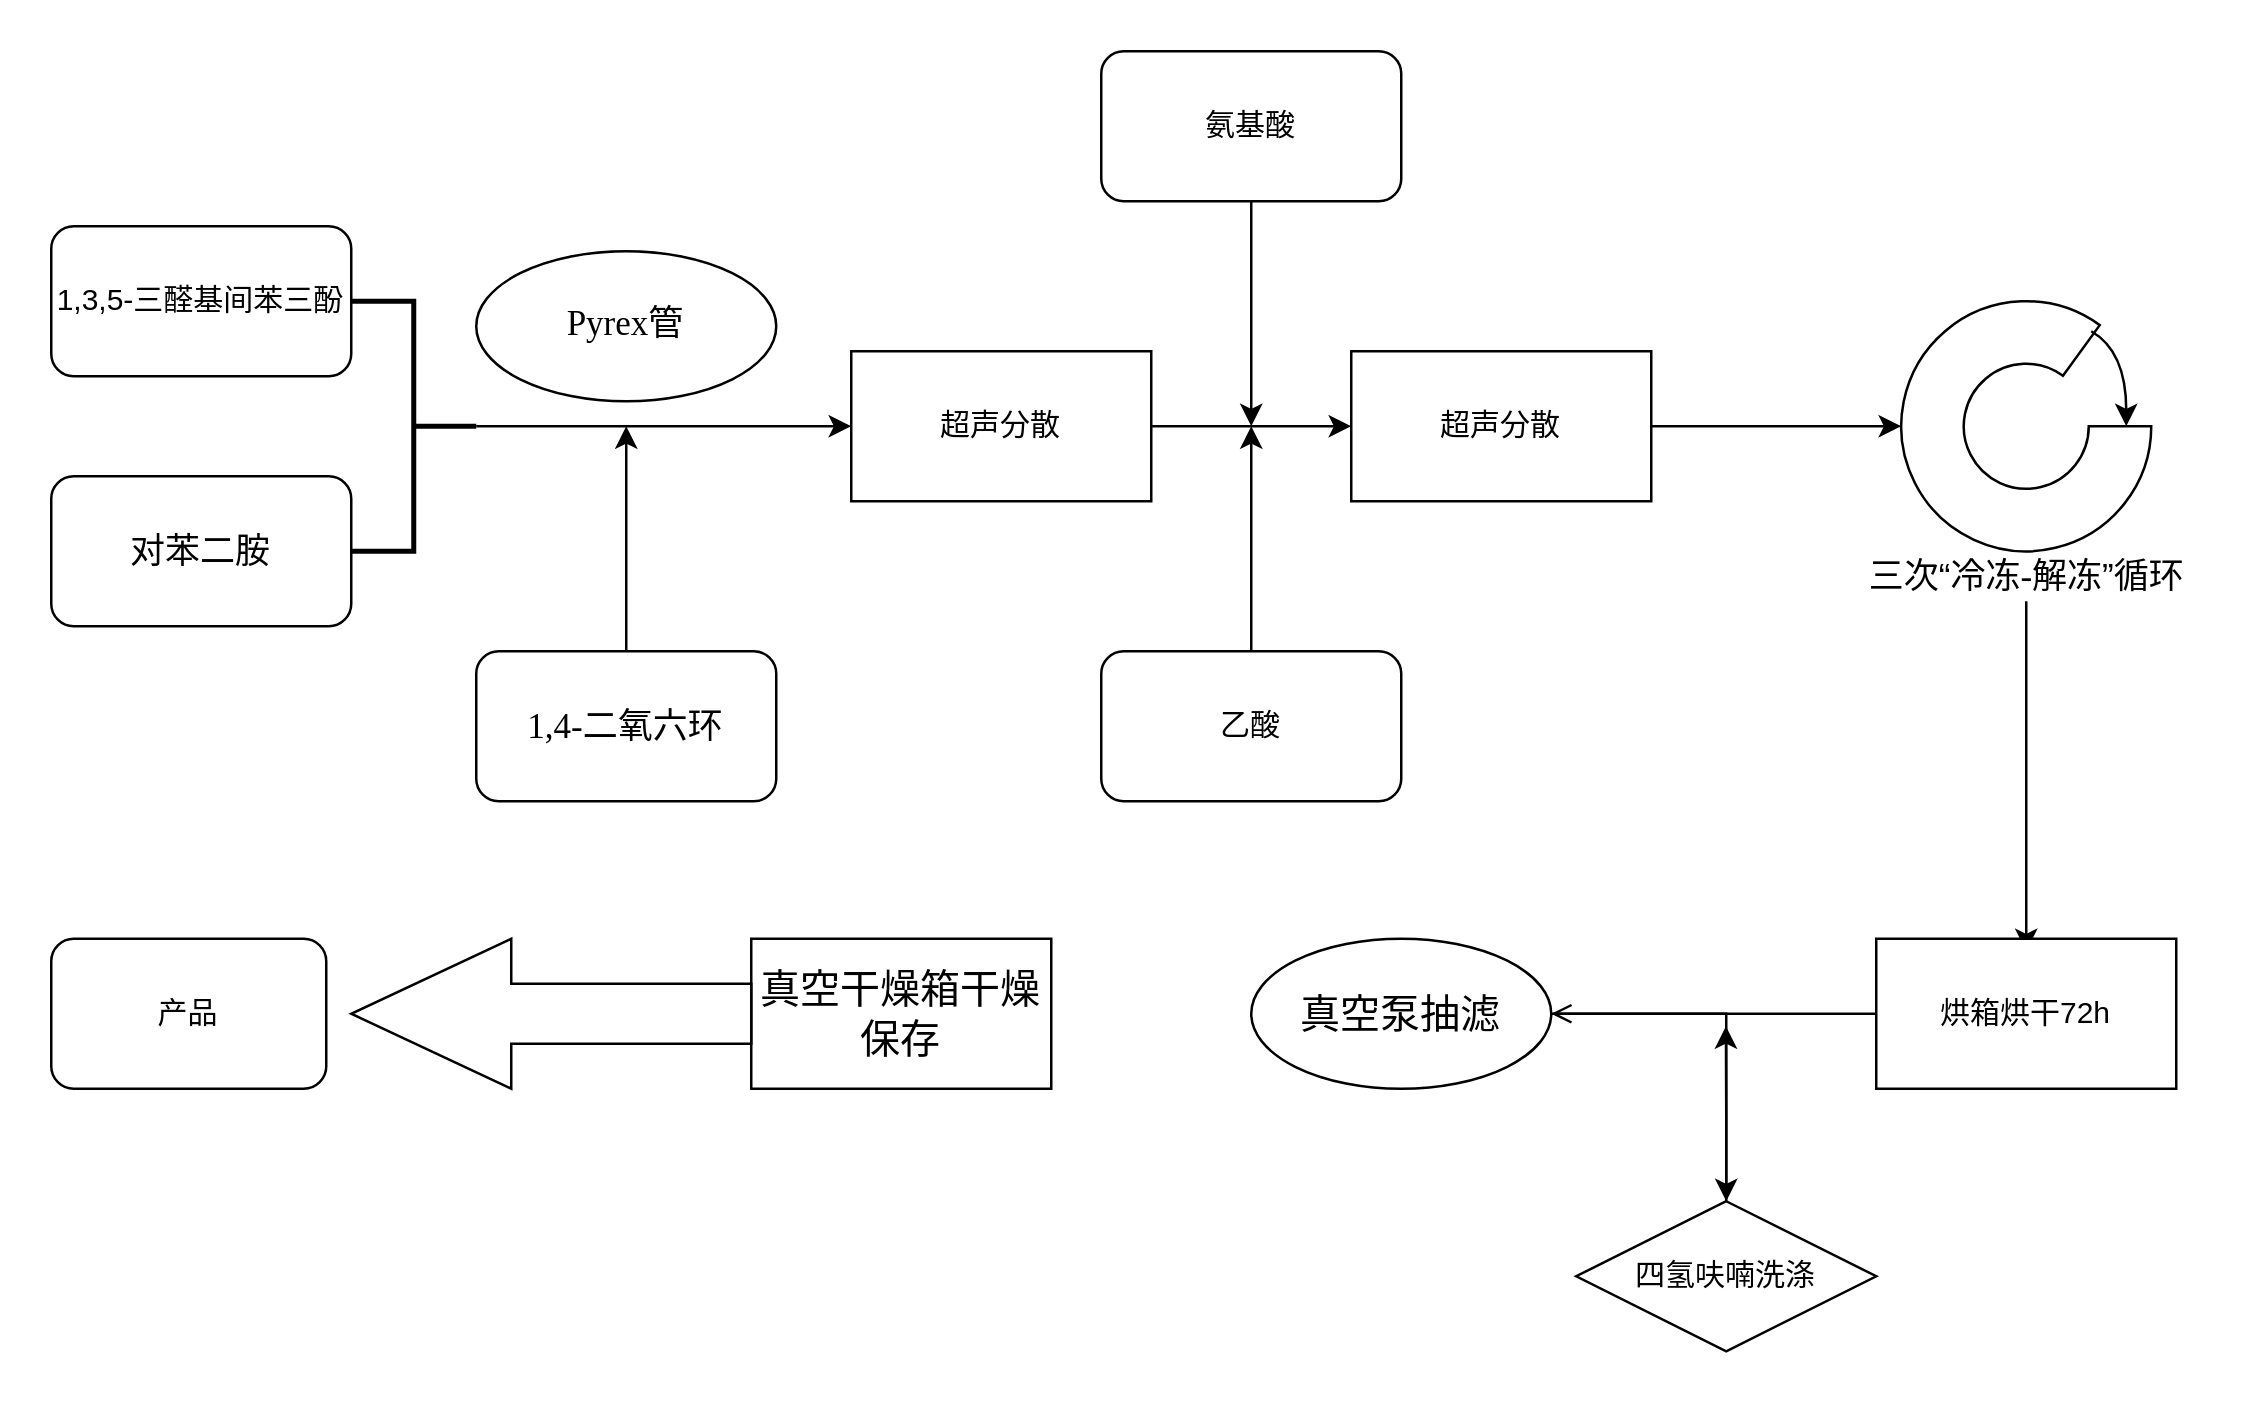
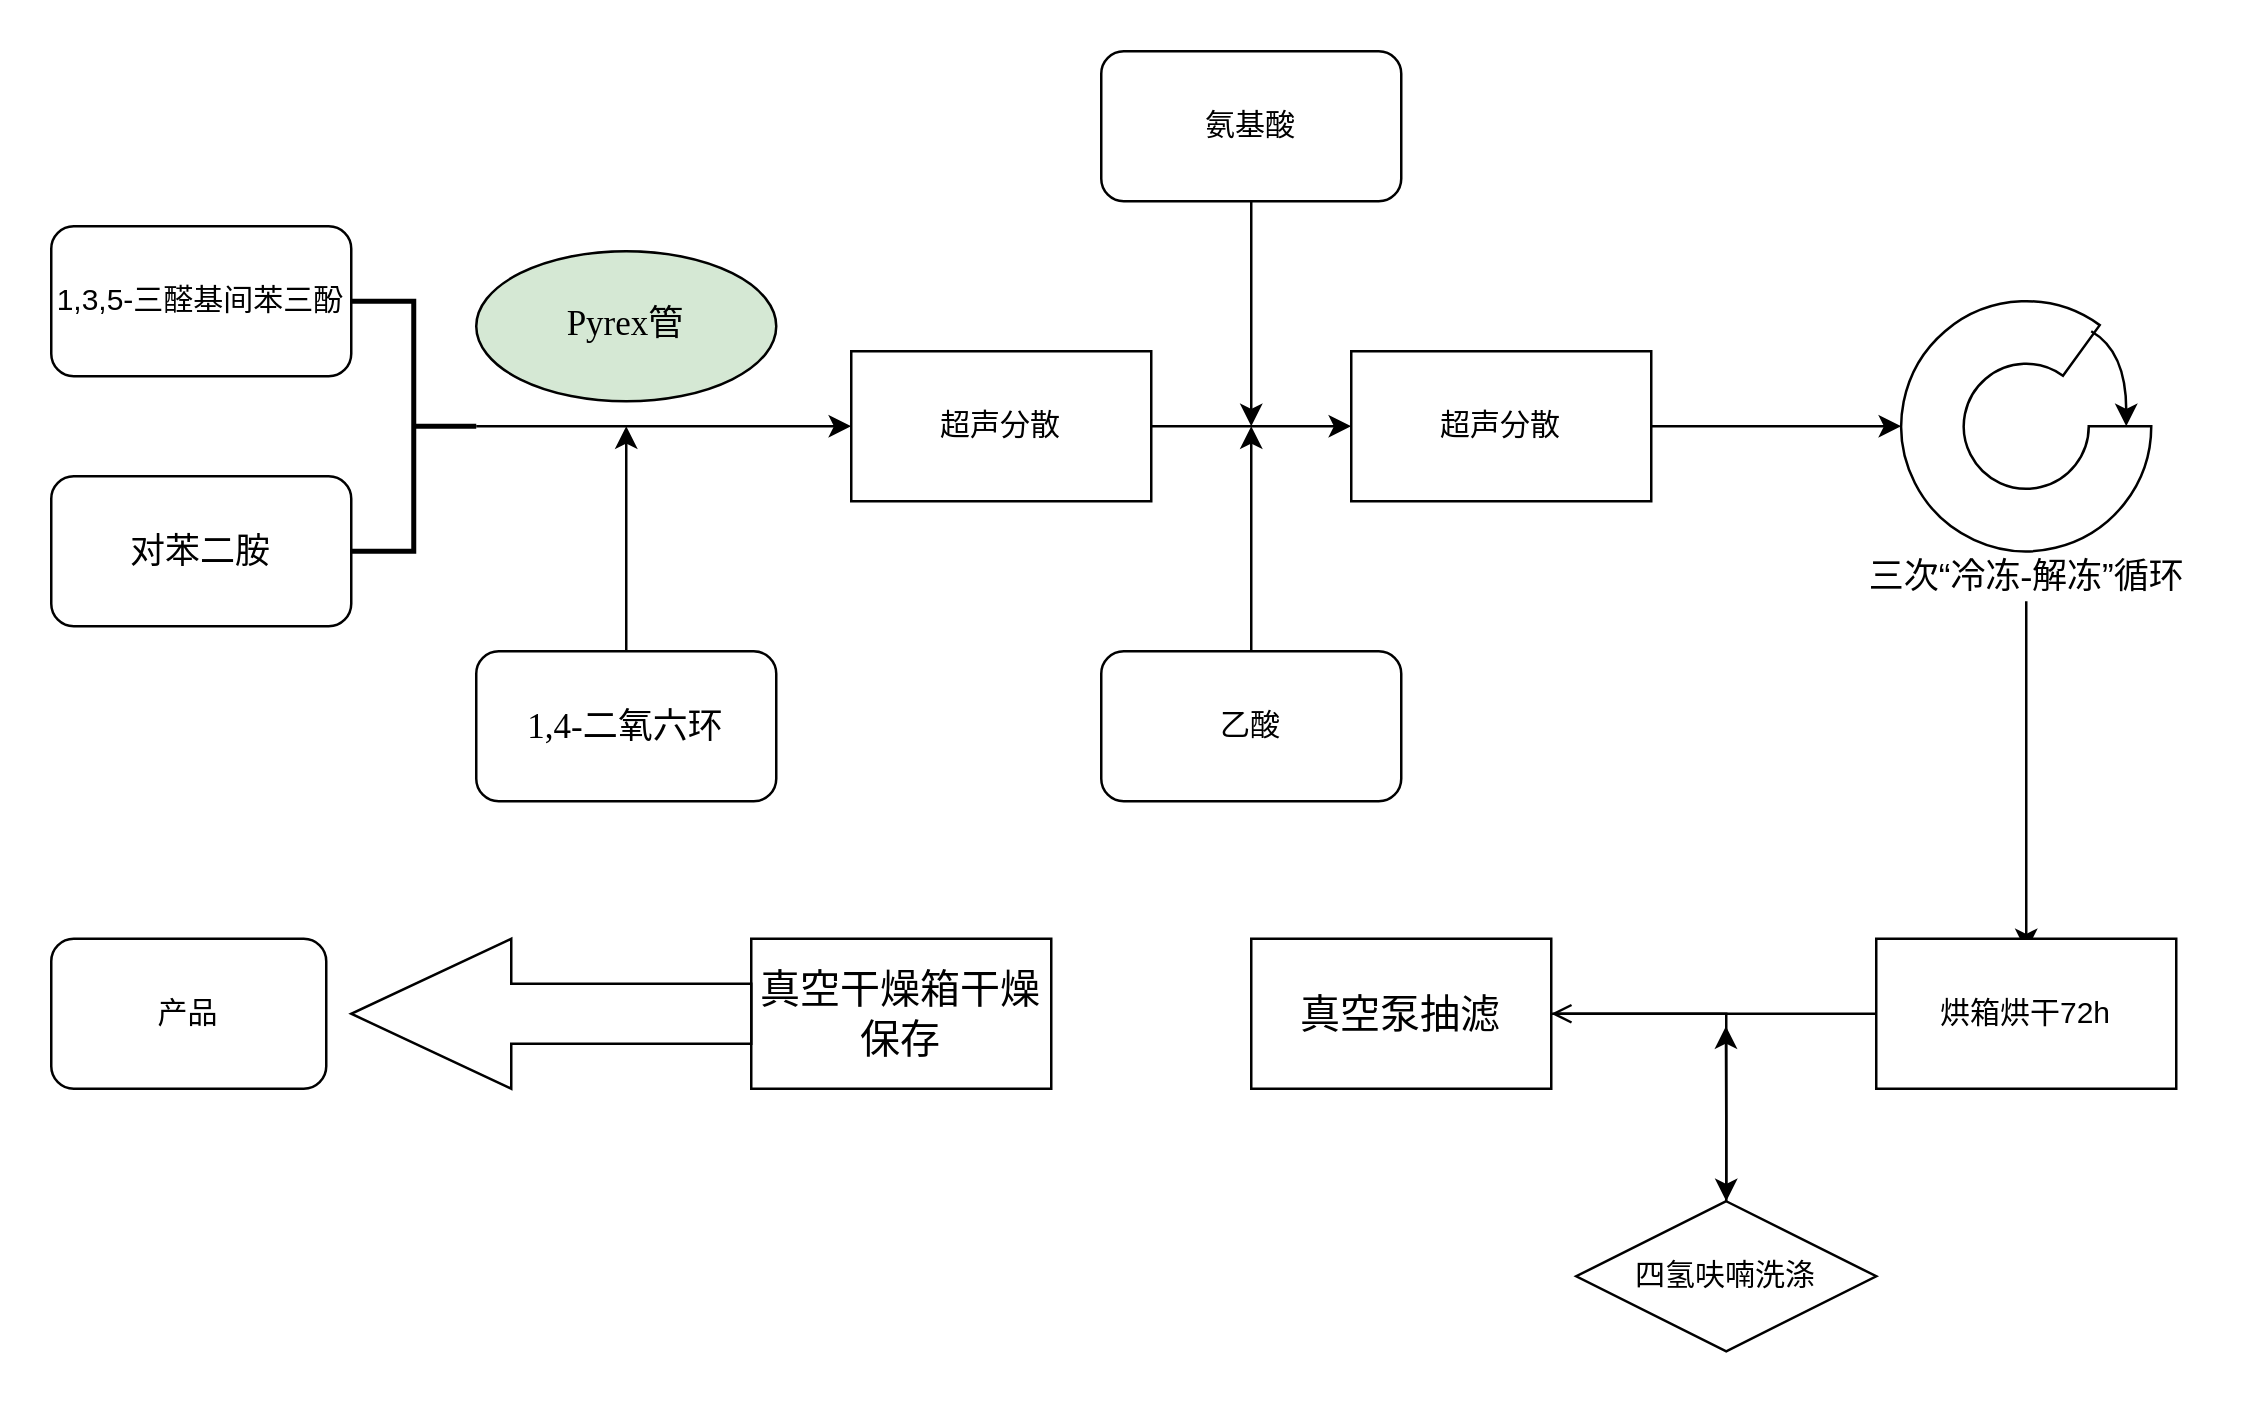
node "Pyrex管": fillcolor #ffffff -> #d5e8d4
node "真空泵抽滤": shape ellipse -> rectangle
